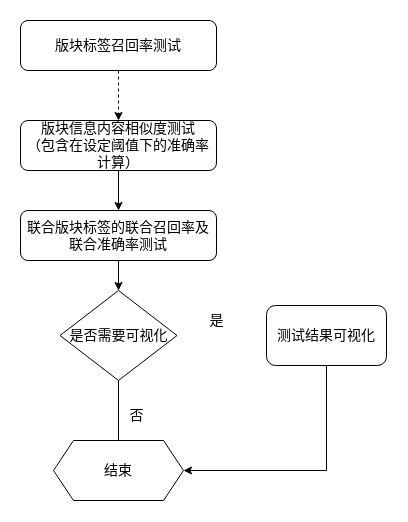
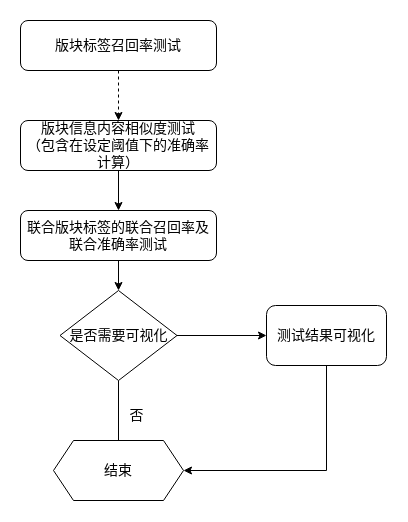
node "是": removed
edge "是否需要可视化" -> "测试结果可视化": added
